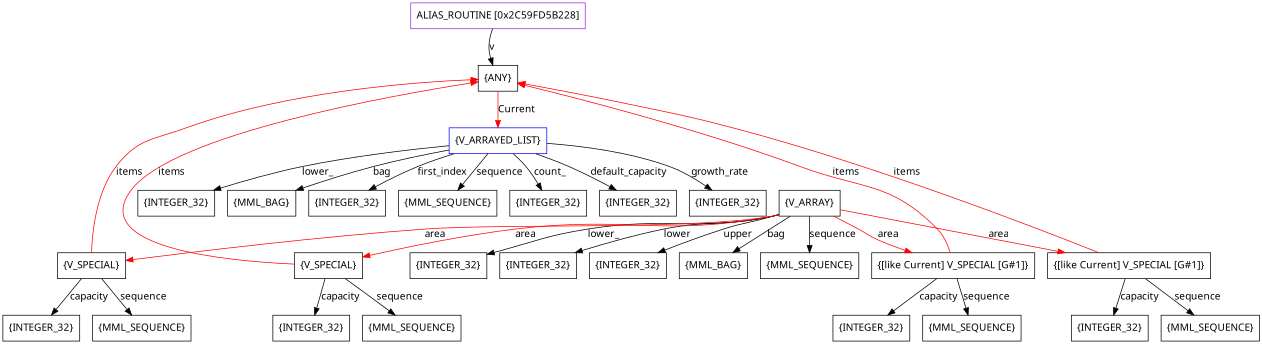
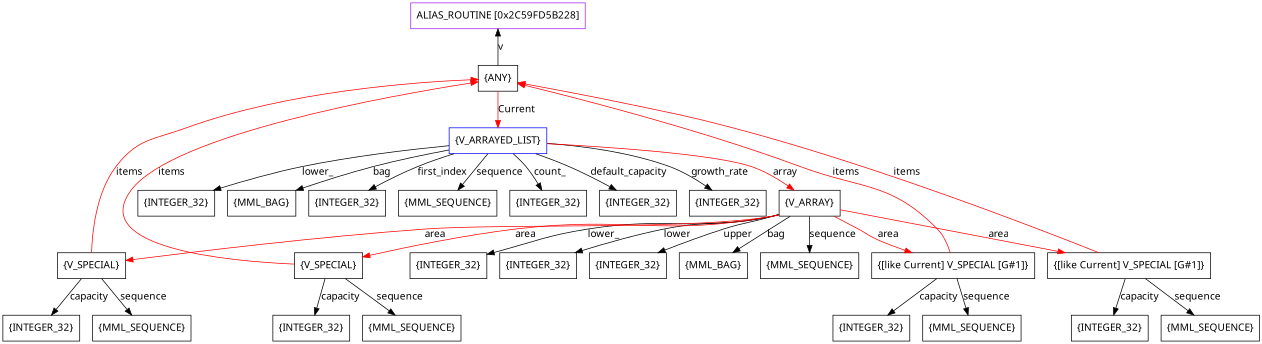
edge "ALIAS_ROUTINE [0x2C59FD5B228]" -> "{ANY}": reversed
edge "{V_ARRAYED_LIST}" -> "{V_ARRAY}": added, label "array"
